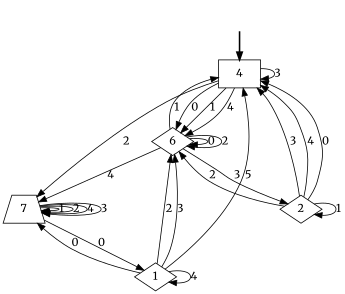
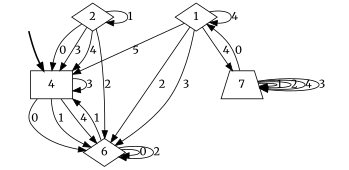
edge "4" -> "7": removed, label "2"
edge "6" -> "7": removed, label "4"
edge "6" -> "2": removed, label "3"
edge "1" -> "7": label "0" -> "4"
